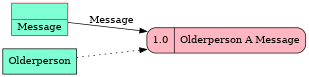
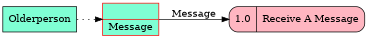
node "1.0": text "Olderperson A Message" -> "Receive A Message"
edge "Olderperson" -> "1.0": now "Olderperson" -> "Message"
